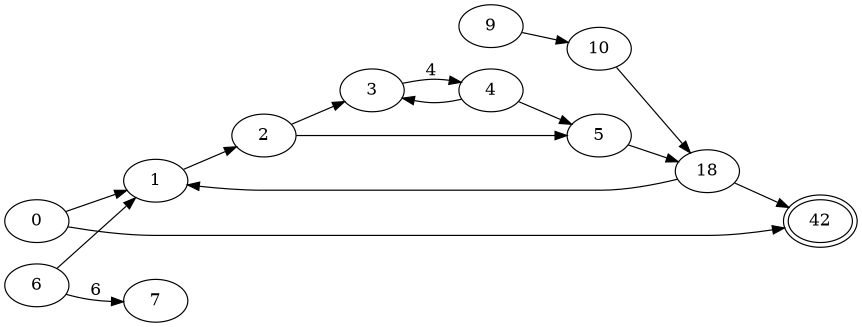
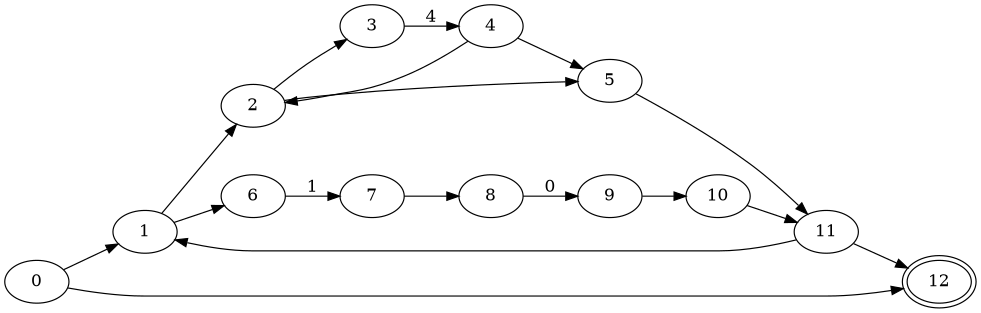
edge "4" -> "3": now "4" -> "2"
node "18": label "18" -> "11"
node "8": added
node "42": label "42" -> "12"
edge "6" -> "1": reversed
edge "6" -> "7": label "6" -> "1"
